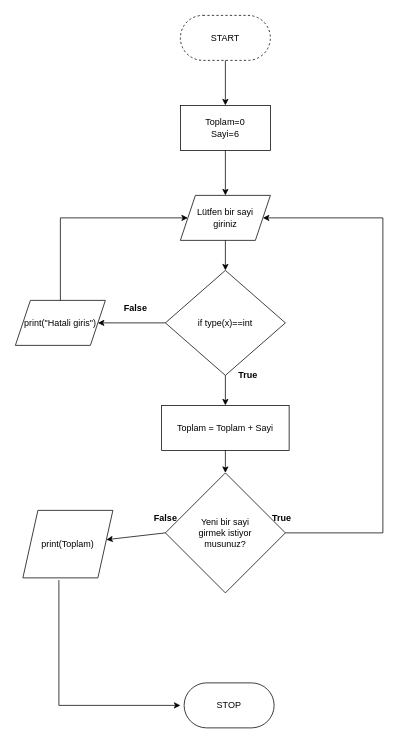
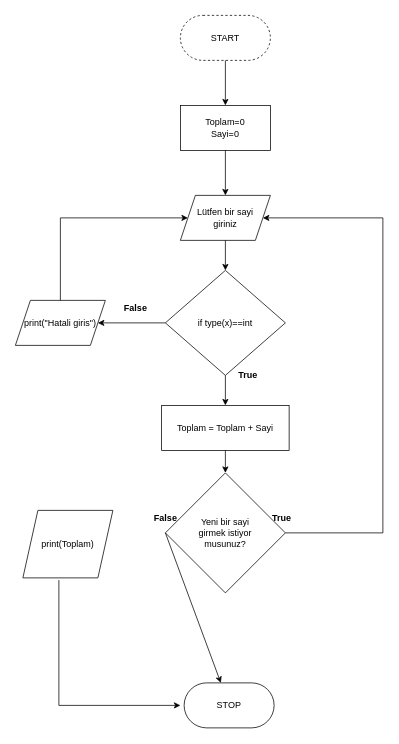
node "Toplam=0 Sayi=6": label "Toplam=0 Sayi=6" -> "Toplam=0 Sayi=0"
edge "Yeni bir sayi girmek istiyor musunuz?" -> "print(Toplam)": now "Yeni bir sayi girmek istiyor musunuz?" -> "STOP"
